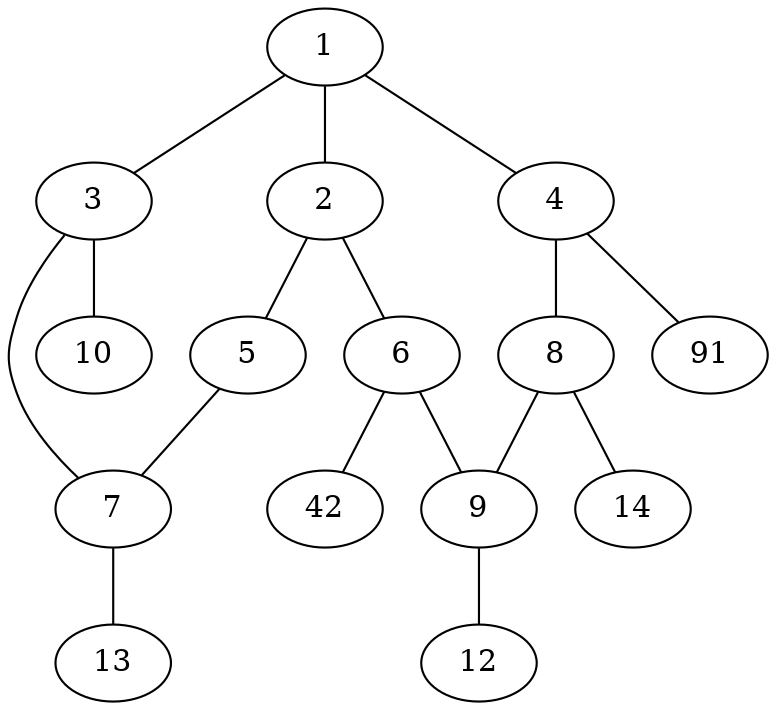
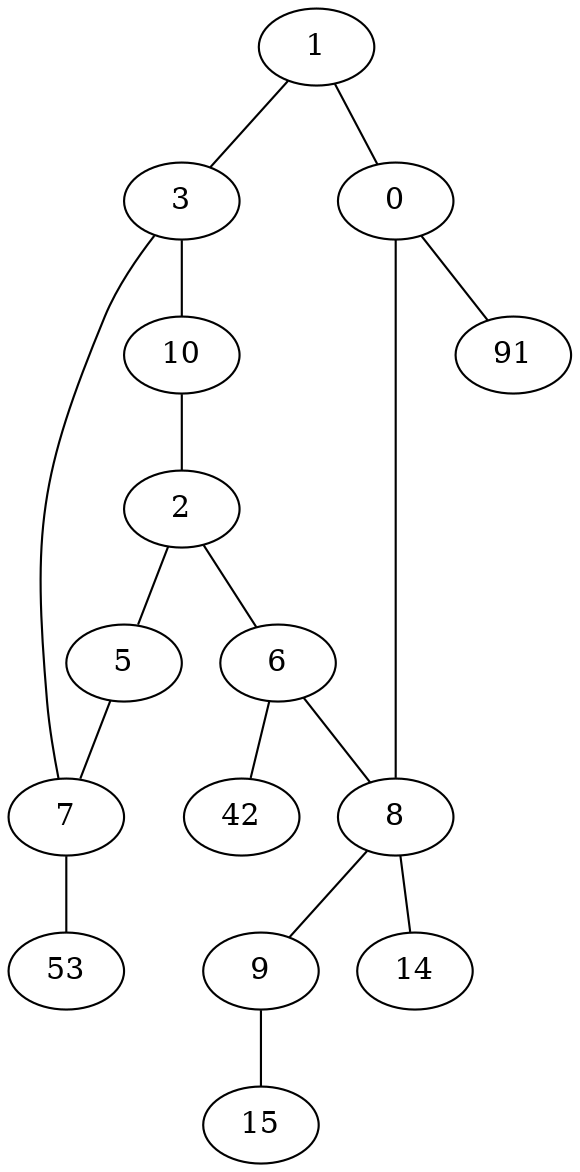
edge "1" -- "2": now "10" -- "2"
node "4": label "4" -> "0"
edge "6" -- "9": now "6" -- "8"
node "13": label "13" -> "53"
node "12": label "12" -> "15"
